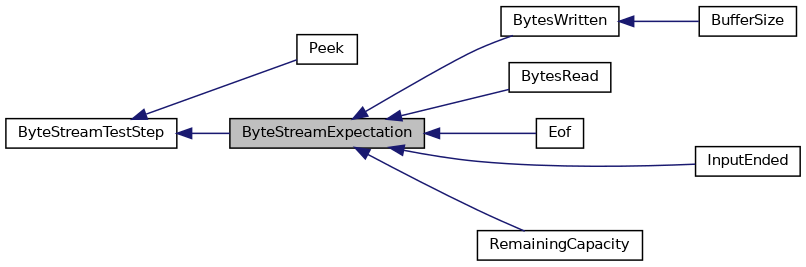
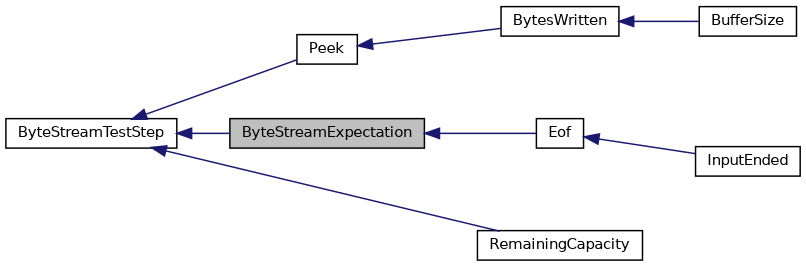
edge "BytesWritten" -> "ByteStreamExpectation": now "BytesWritten" -> "Peek"
node "BytesRead": removed
edge "InputEnded" -> "ByteStreamExpectation": now "InputEnded" -> "Eof"
edge "RemainingCapacity" -> "ByteStreamExpectation": now "RemainingCapacity" -> "ByteStreamTestStep"
